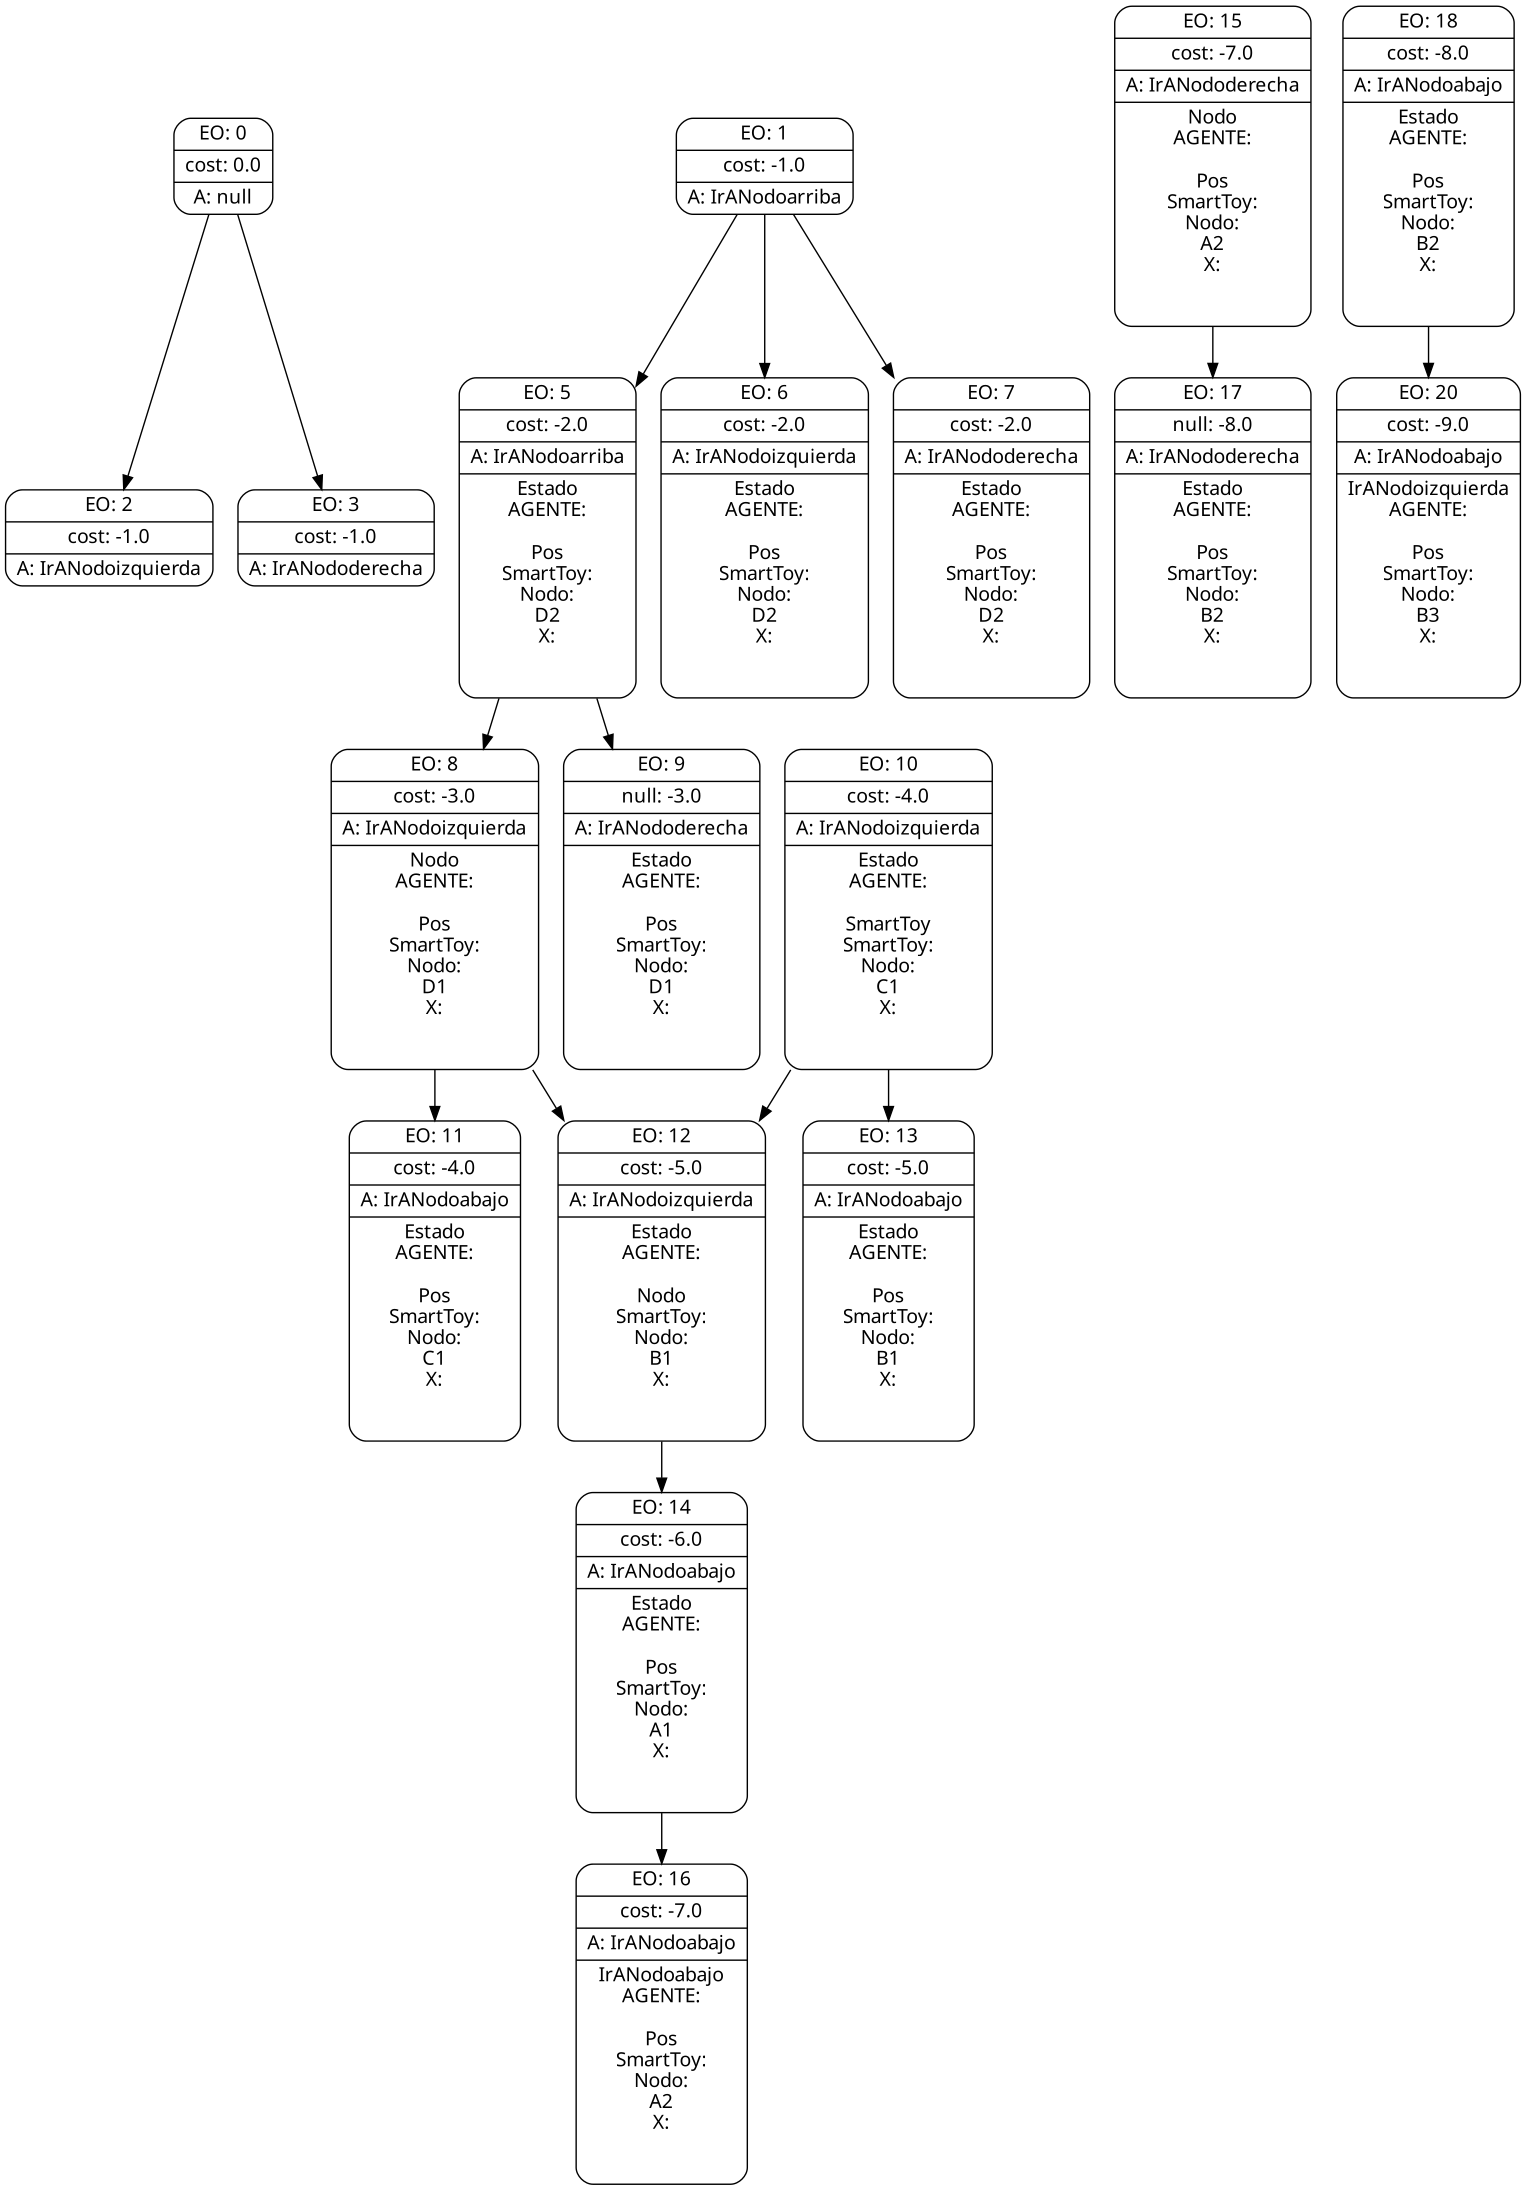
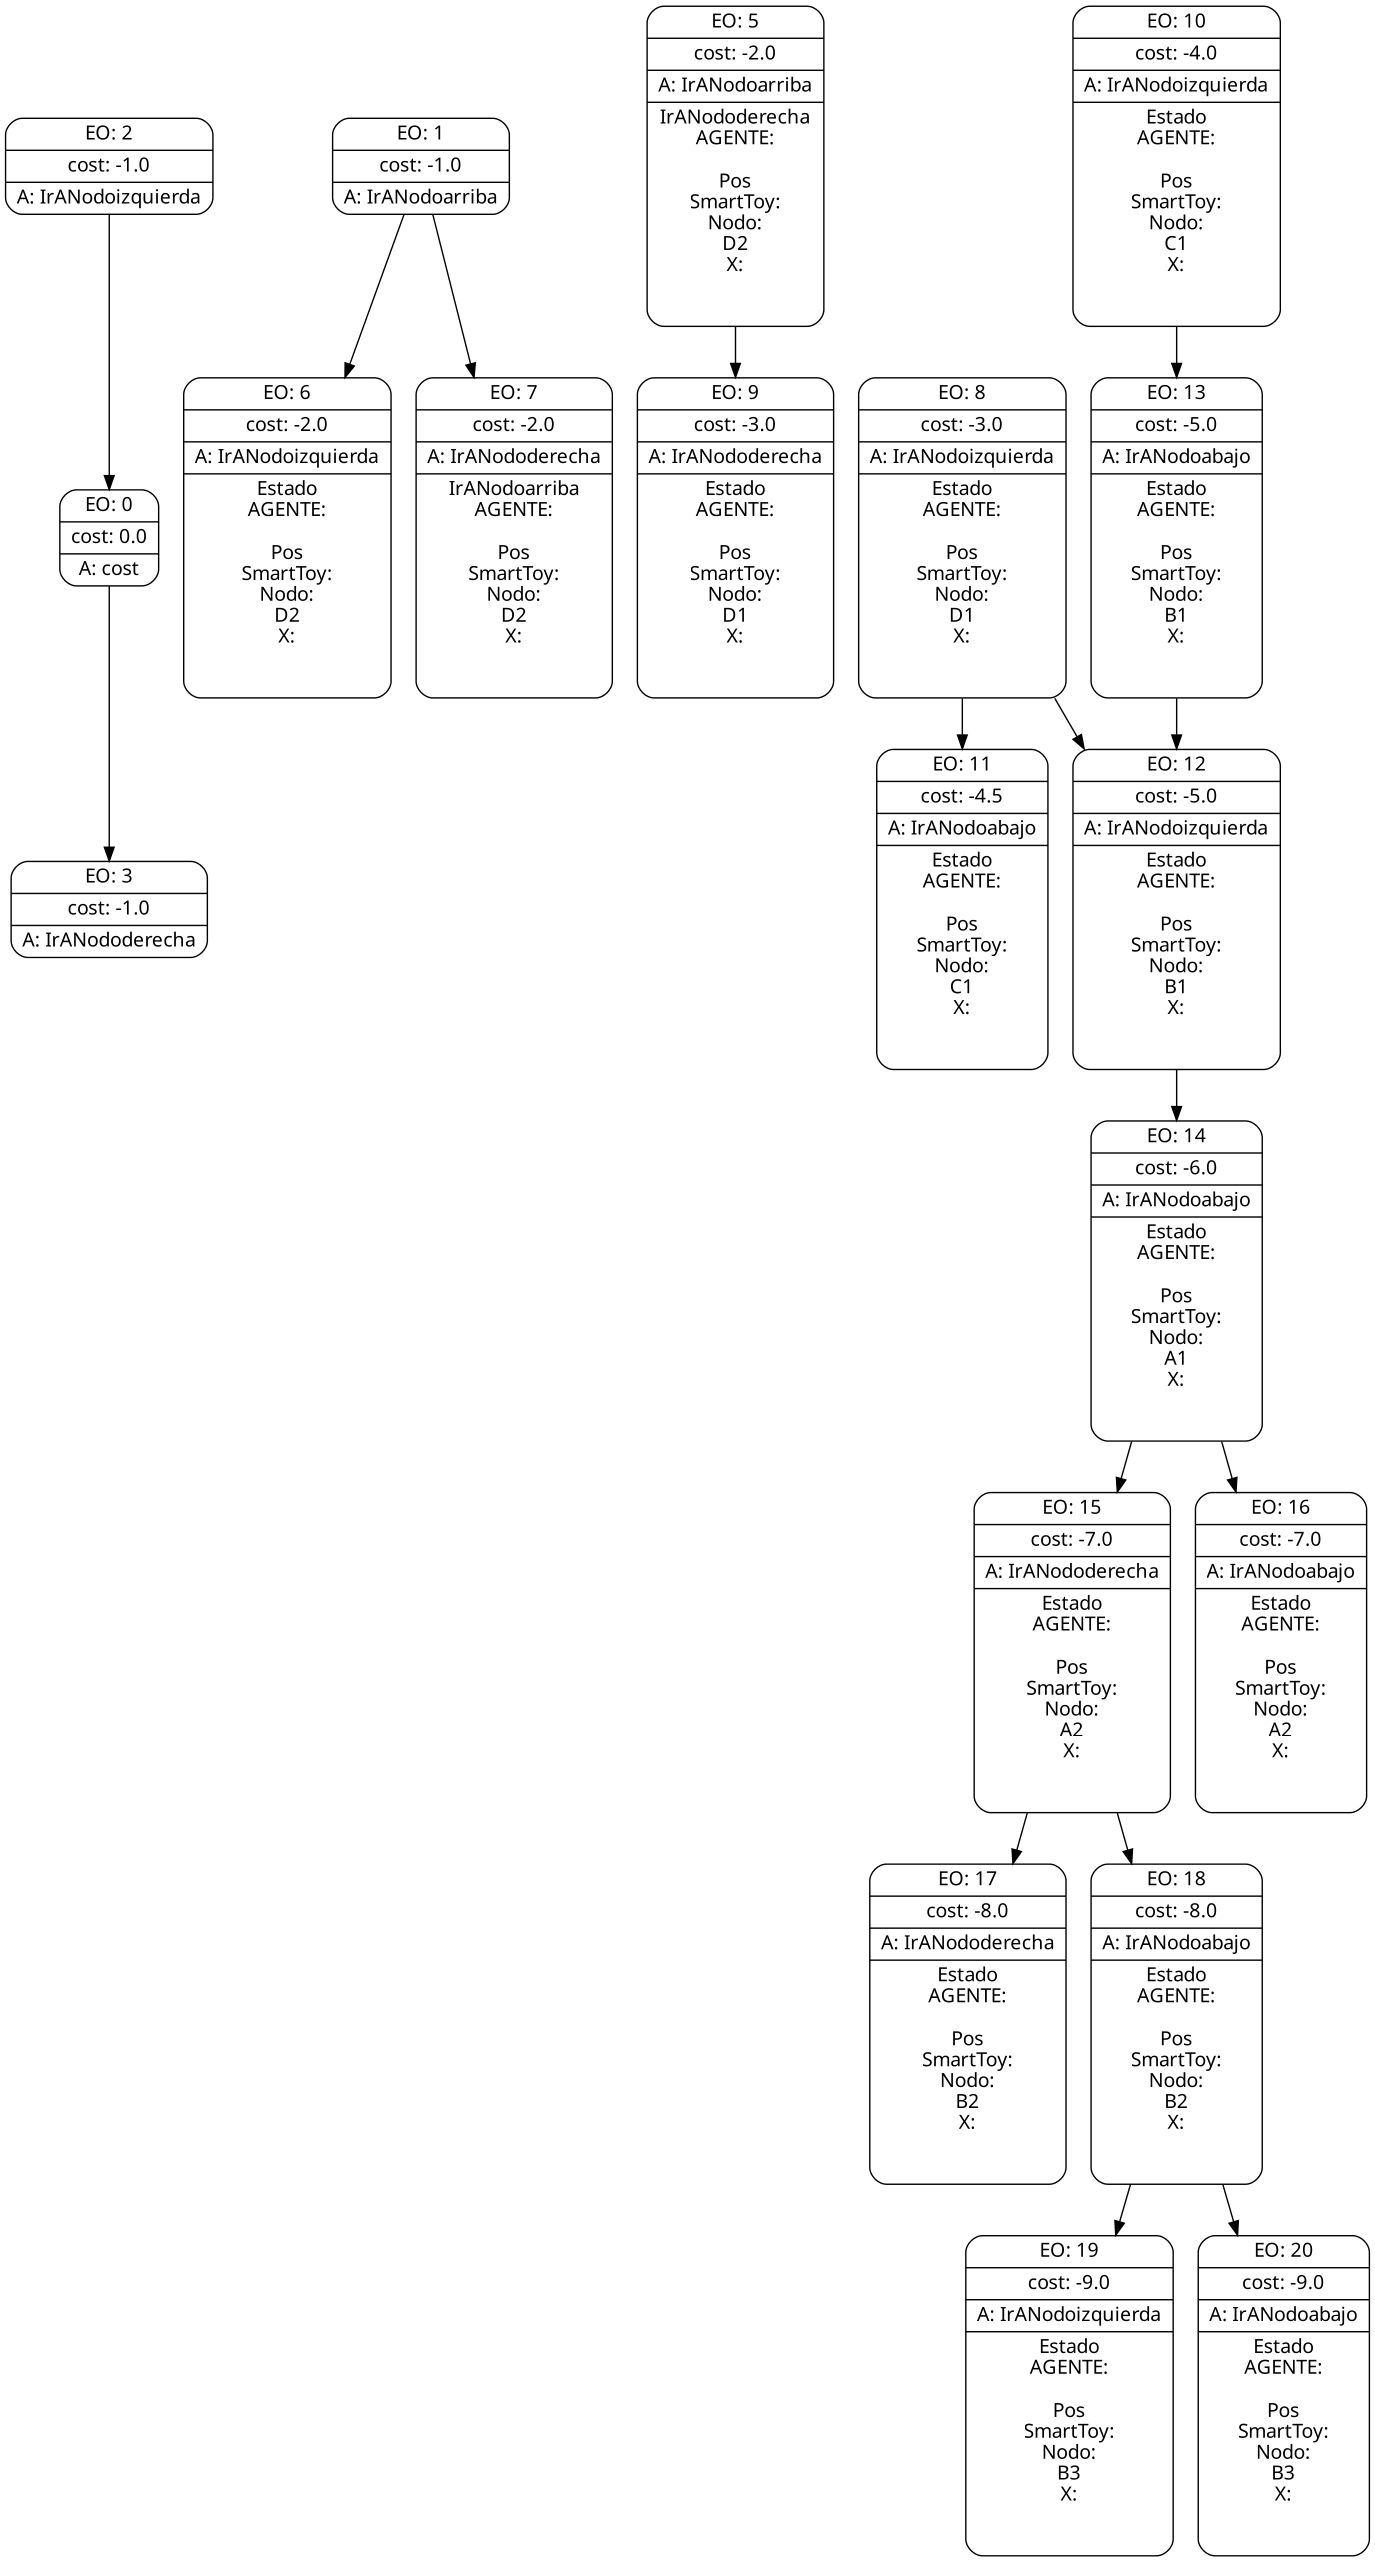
node "EO: 15": text "Nodo" -> "Estado"
node "EO: 0": text "A: null" -> "A: cost"
edge "EO: 1" -> "EO: 5": removed
edge "EO: 0" -> "EO: 2": reversed
node "EO: 17": text "null: -8.0" -> "cost: -8.0"
node "EO: 5": text "Estado" -> "IrANododerecha"
node "EO: 7": text "Estado" -> "IrANodoarriba"
node "EO: 20": text "IrANodoizquierda" -> "Estado"
edge "EO: 5" -> "EO: 8": removed
node "EO: 9": text "null: -3.0" -> "cost: -3.0"
node "EO: 8": text "Nodo" -> "Estado"
node "EO: 10": text "SmartToy" -> "Pos"
edge "EO: 10" -> "EO: 12": now "EO: 13" -> "EO: 12"
node "EO: 11": text "cost: -4.0" -> "cost: -4.5"
node "EO: 12": text "Nodo" -> "Pos"
edge "EO: 14" -> "EO: 15": added
edge "EO: 15" -> "EO: 18": added
node "EO: 16": text "IrANodoabajo" -> "Estado"
node "EO: 19": added
